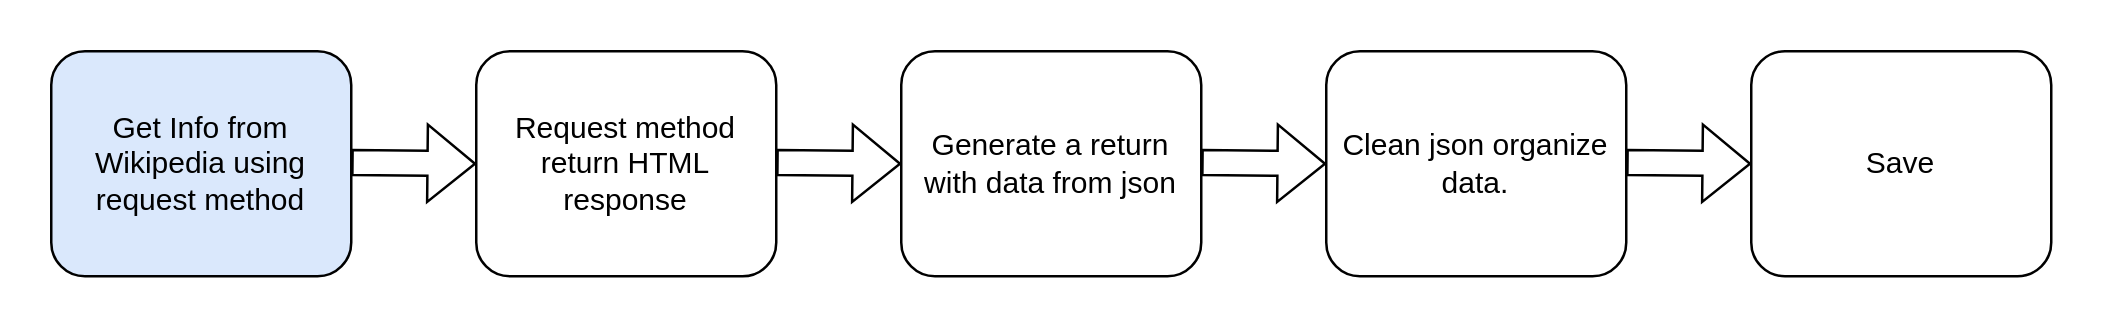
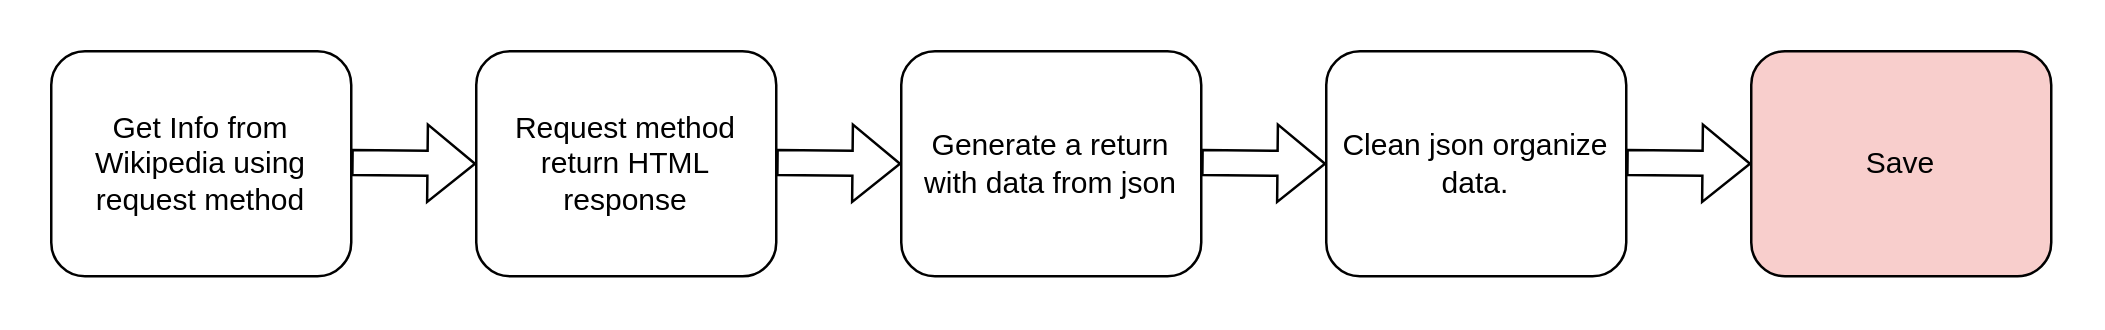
node "Get Info from Wikipedia using request method": fillcolor #dae8fc -> #ffffff
node "Save": fillcolor #ffffff -> #f8cecc
